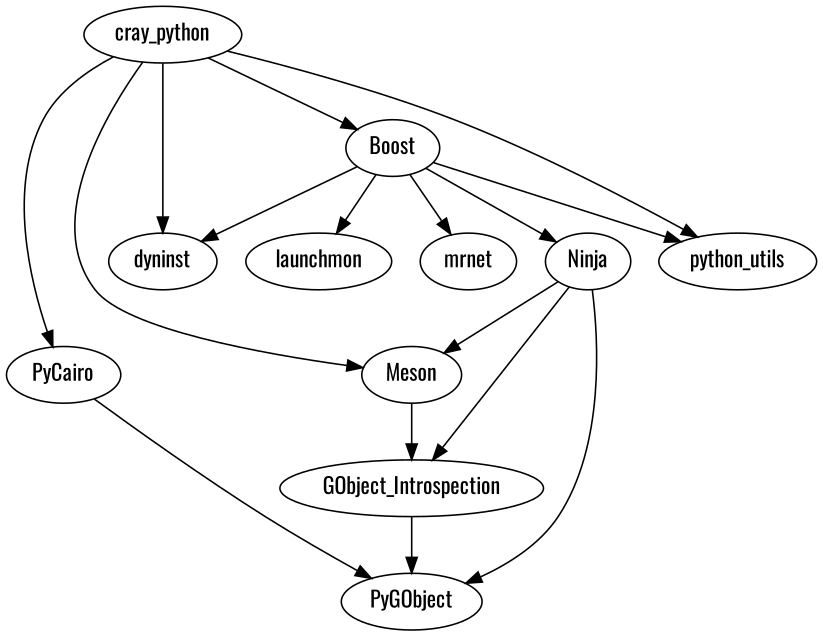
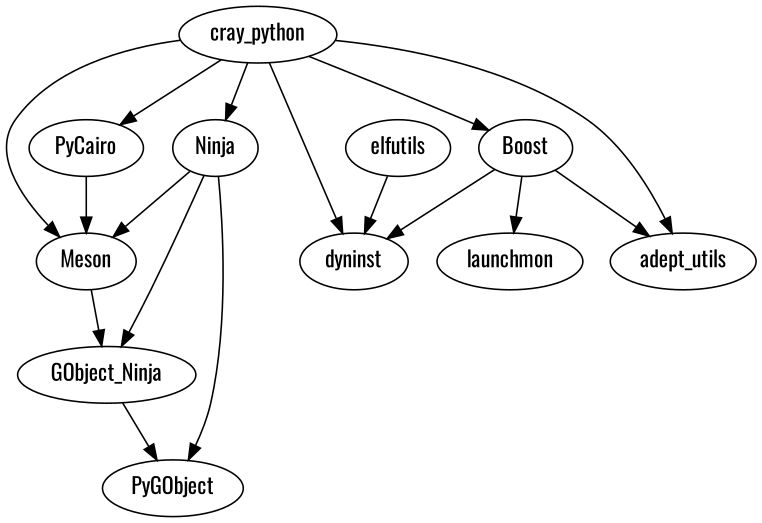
node "elfutils": added
edge "Boost" -> "Ninja": now "cray_python" -> "Ninja"
node "mrnet": removed
node "python_utils": label "python_utils" -> "adept_utils"
node "GObject_Introspection": label "GObject_Introspection" -> "GObject_Ninja"
edge "PyCairo" -> "PyGObject": now "PyCairo" -> "Meson"
